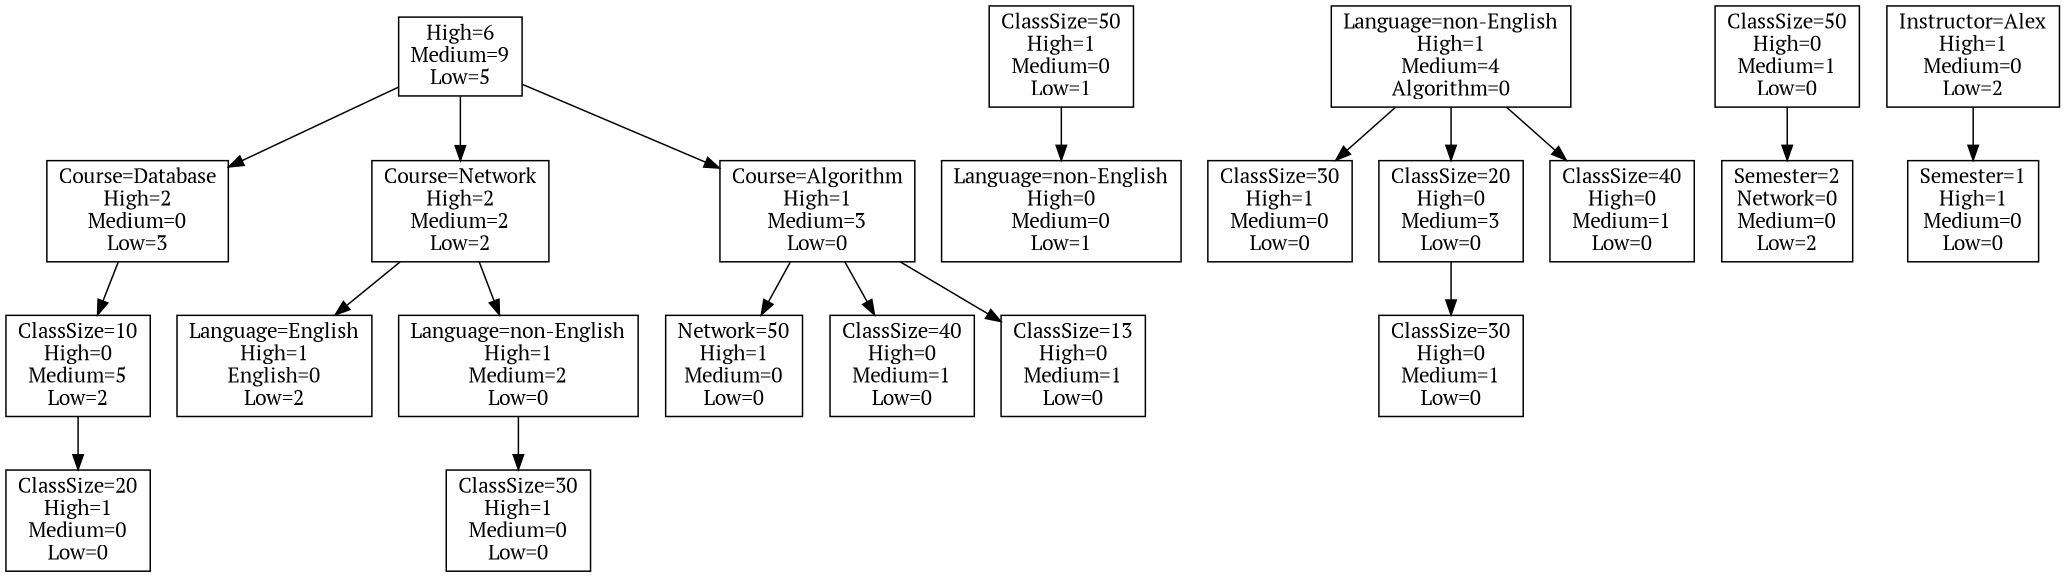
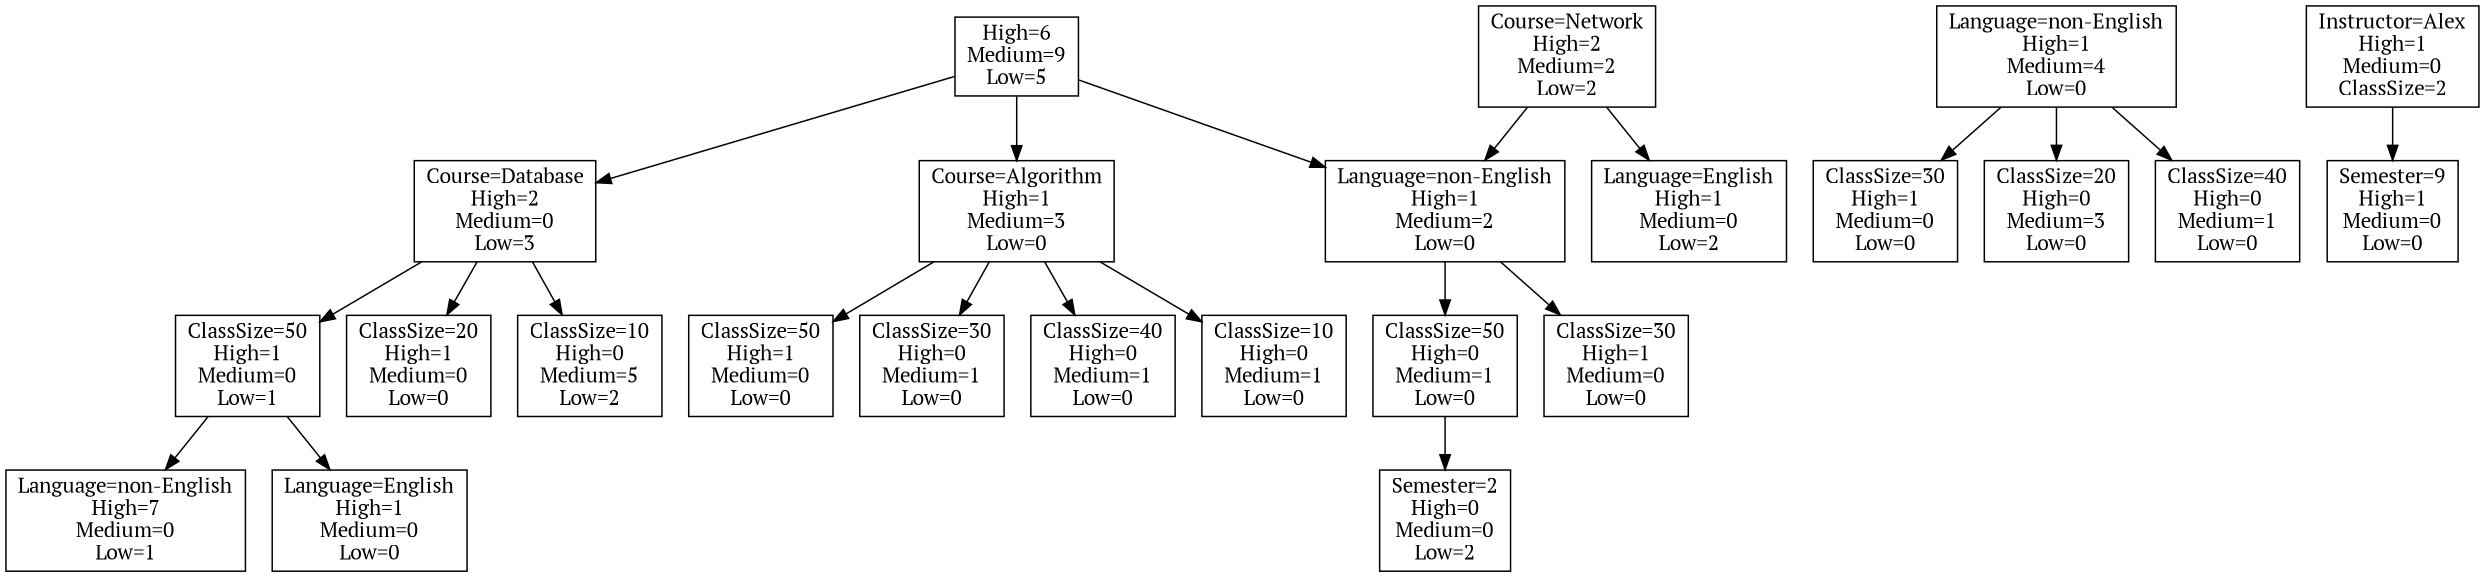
node "Language=non-English High=1 Medium=4 Algorithm=0": label "Language=non-English High=1 Medium=4 Algorithm=0" -> "Language=non-English High=1 Medium=4 Low=0"
node "Instructor=Alex High=1 Medium=0 Low=2": label "Instructor=Alex High=1 Medium=0 Low=2" -> "Instructor=Alex High=1 Medium=0 ClassSize=2"
edge "High=6 Medium=9 Low=5" -> "Course=Network High=2 Medium=2 Low=2": now "High=6 Medium=9 Low=5" -> "Language=non-English High=1 Medium=2 Low=0"
node "Language=non-English High=0 Medium=0 Low=1": label "Language=non-English High=0 Medium=0 Low=1" -> "Language=non-English High=7 Medium=0 Low=1"
node "Semester=2 Network=0 Medium=0 Low=2": label "Semester=2 Network=0 Medium=0 Low=2" -> "Semester=2 High=0 Medium=0 Low=2"
node "Semester=1 High=1 Medium=0 Low=0": label "Semester=1 High=1 Medium=0 Low=0" -> "Semester=9 High=1 Medium=0 Low=0"
edge "Language=non-English High=1 Medium=2 Low=0" -> "ClassSize=50 High=0 Medium=1 Low=0": added
edge "ClassSize=20 High=0 Medium=3 Low=0" -> "ClassSize=30 High=0 Medium=1 Low=0": now "Course=Algorithm High=1 Medium=3 Low=0" -> "ClassSize=30 High=0 Medium=1 Low=0"
edge "Course=Database High=2 Medium=0 Low=3" -> "ClassSize=50 High=1 Medium=0 Low=1": added
node "Language=English High=1 English=0 Low=2": label "Language=English High=1 English=0 Low=2" -> "Language=English High=1 Medium=0 Low=2"
node "Network=50 High=1 Medium=0 Low=0": label "Network=50 High=1 Medium=0 Low=0" -> "ClassSize=50 High=1 Medium=0 Low=0"
node "ClassSize=13 High=0 Medium=1 Low=0": label "ClassSize=13 High=0 Medium=1 Low=0" -> "ClassSize=10 High=0 Medium=1 Low=0"
edge "ClassSize=10 High=0 Medium=5 Low=2" -> "ClassSize=20 High=1 Medium=0 Low=0": now "Course=Database High=2 Medium=0 Low=3" -> "ClassSize=20 High=1 Medium=0 Low=0"
node "Language=English High=1 Medium=0 Low=0": added
